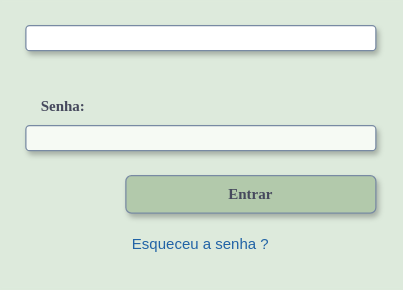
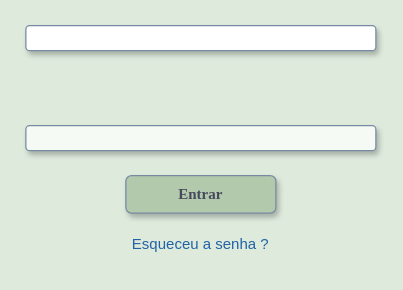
node "Senha:": removed
node "Entrar": size 250x38 -> 150x38
